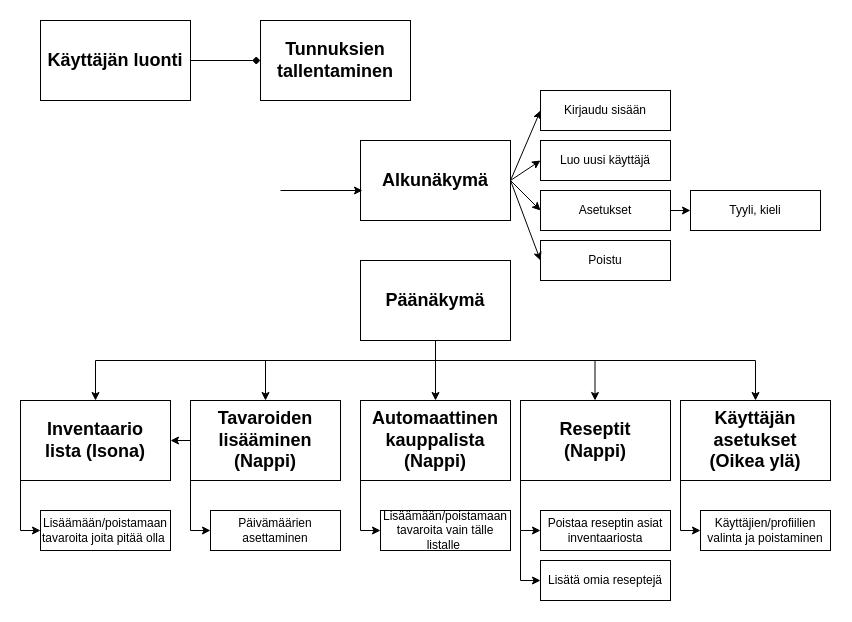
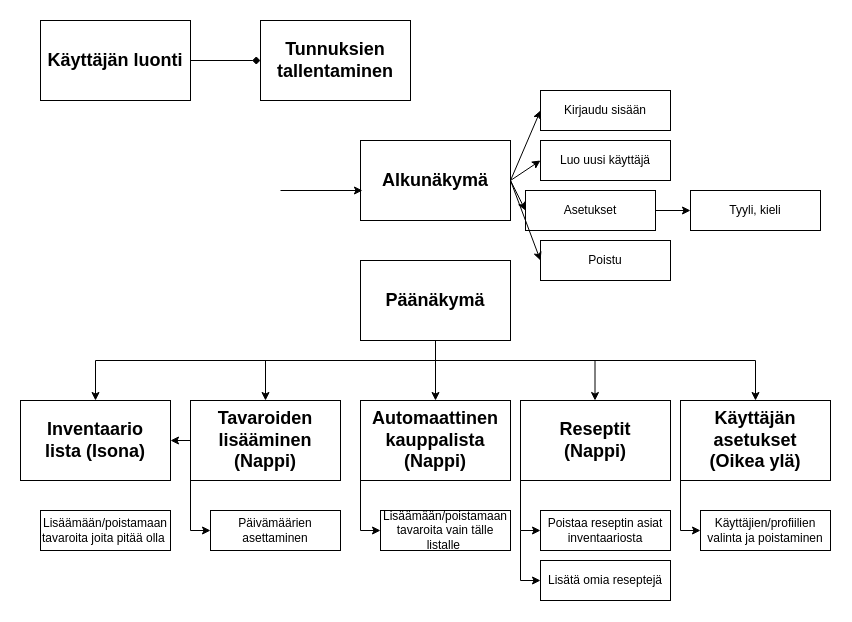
node "Asetukset": moved (606, 211) -> (591, 211)
edge "Inventaario lista (Isona)" -> "Lisäämään/poistamaan tavaroita joita pitää olla": removed
